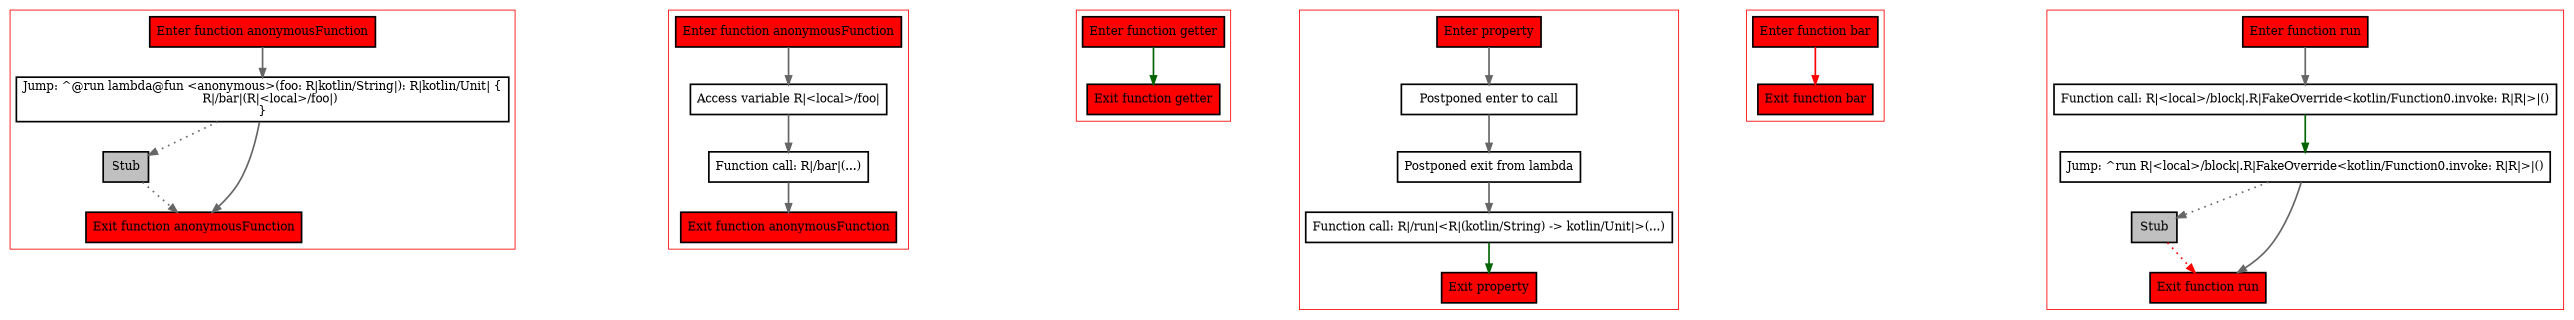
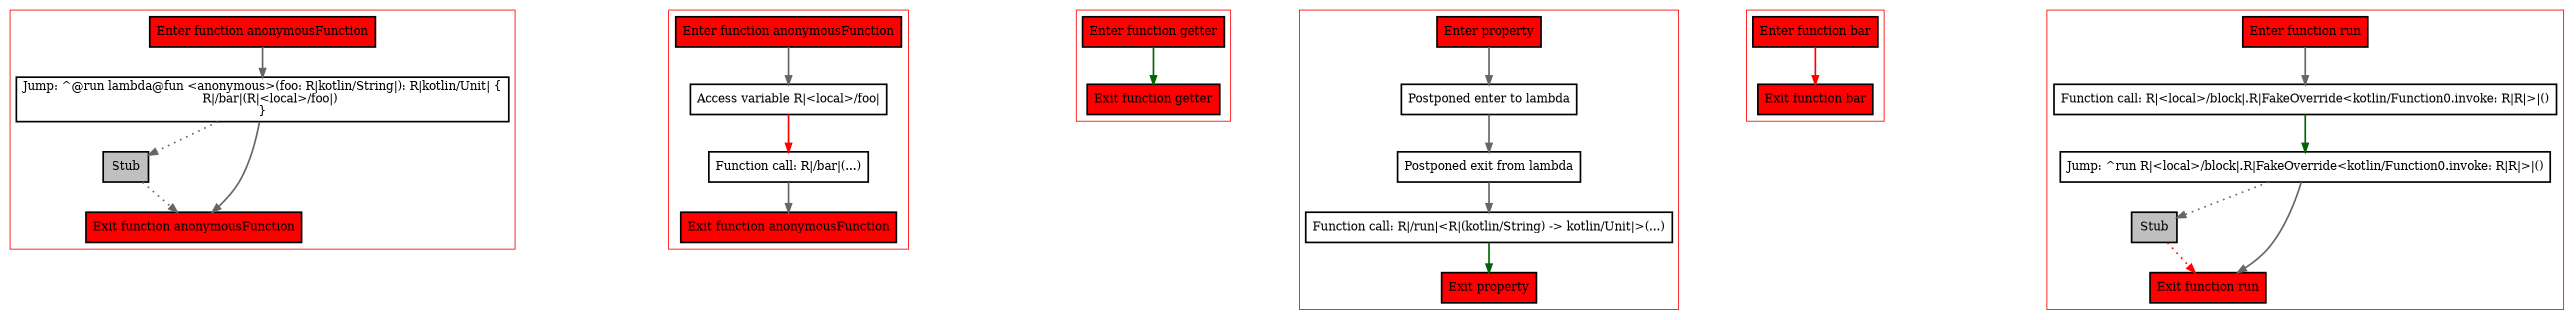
node "Postponed enter to call": label "Postponed enter to call" -> "Postponed enter to lambda"
edge "Access variable R|<local>/foo|" -> "Function call: R|/bar|(...)": color gray40 -> red
